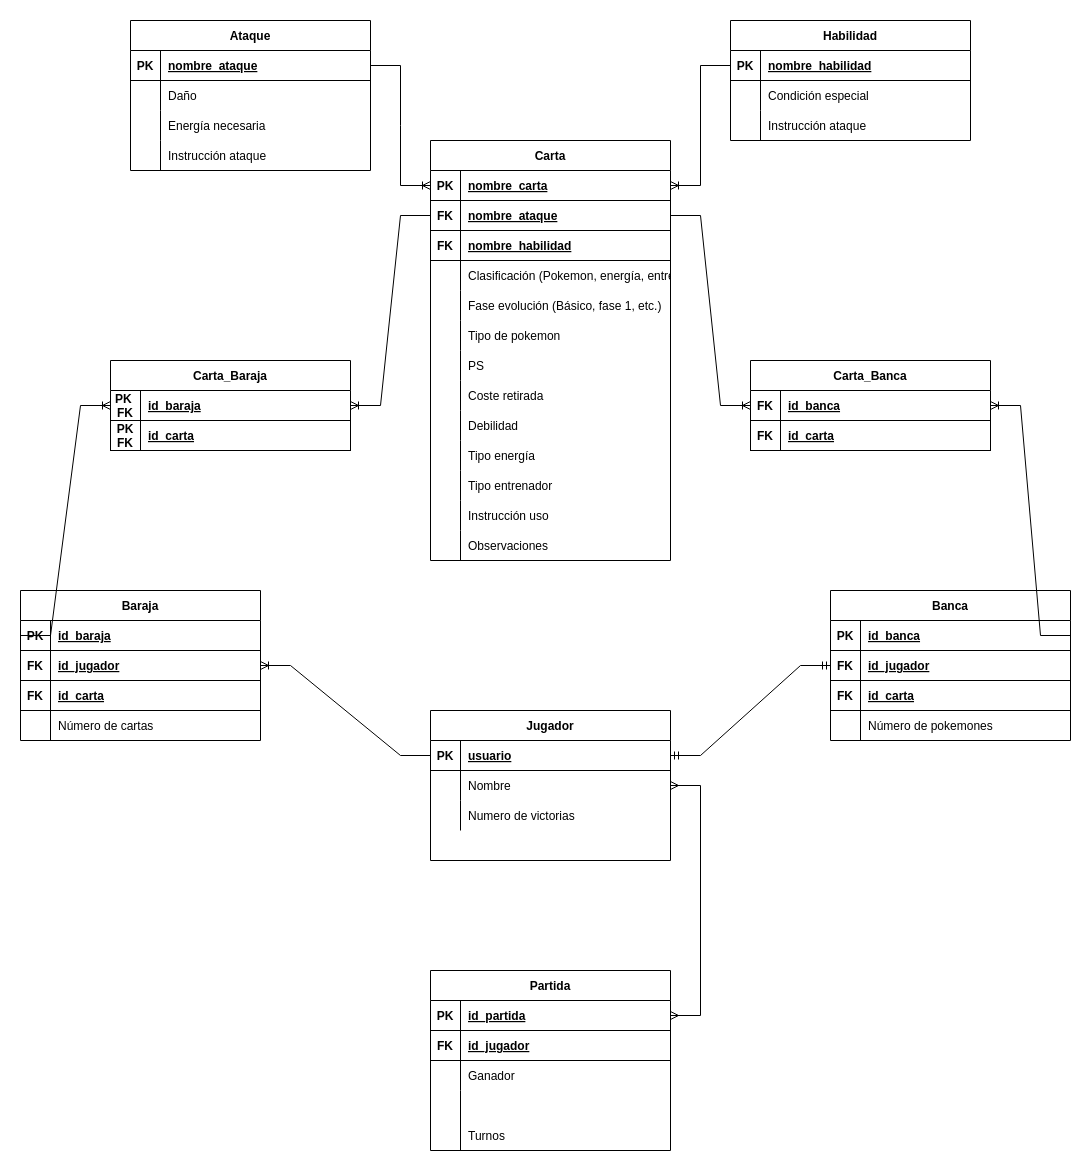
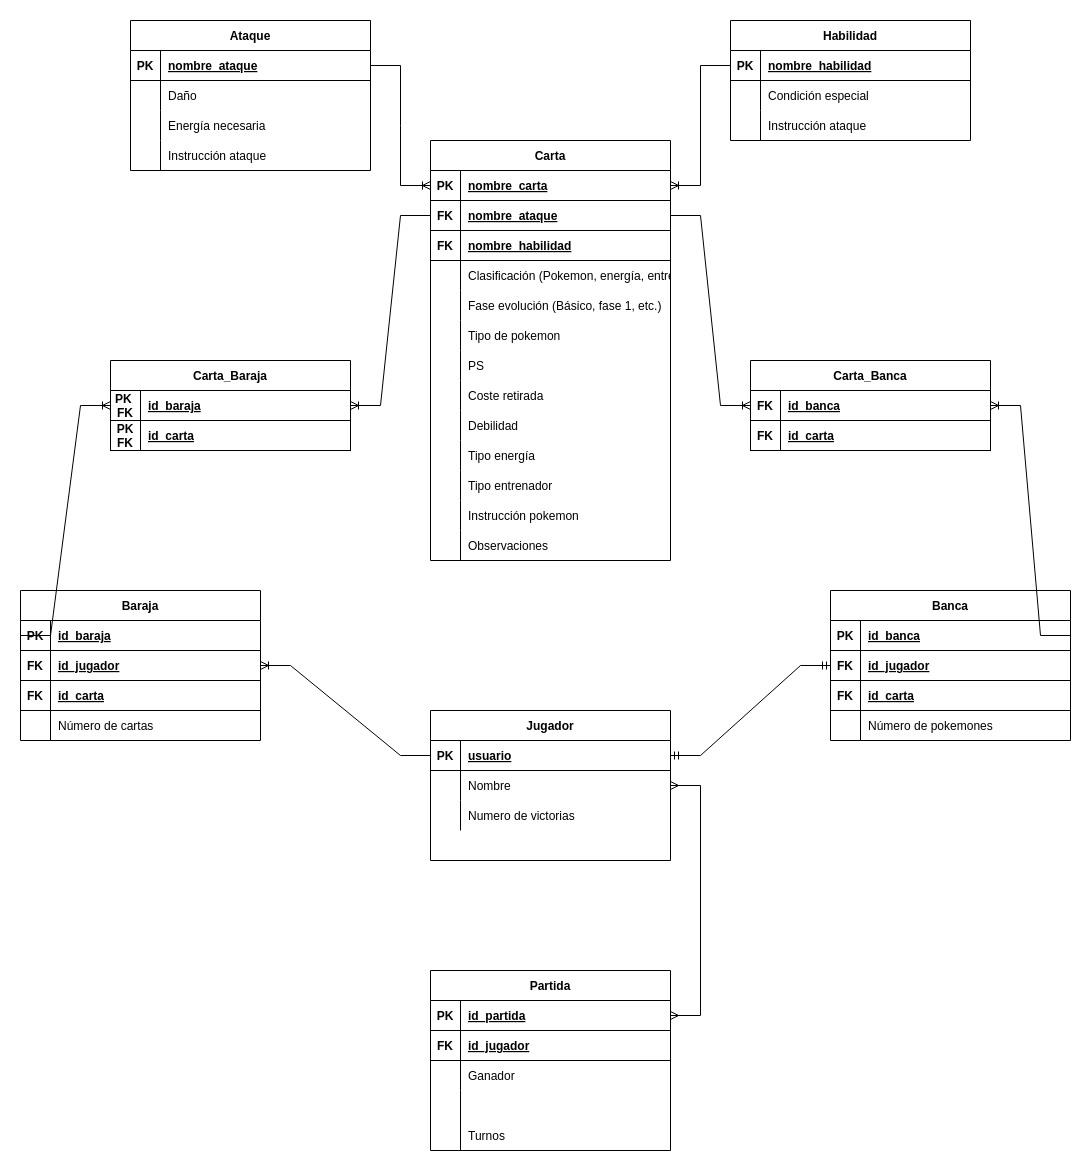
node "Instrucción uso": label "Instrucción uso" -> "Instrucción pokemon"
